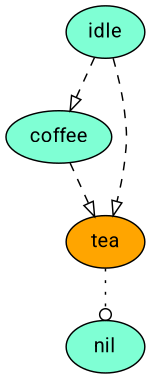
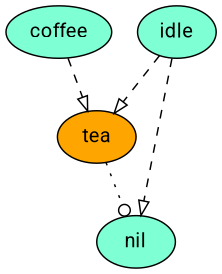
edge "idle" -> "coffee": now "idle" -> "nil"
